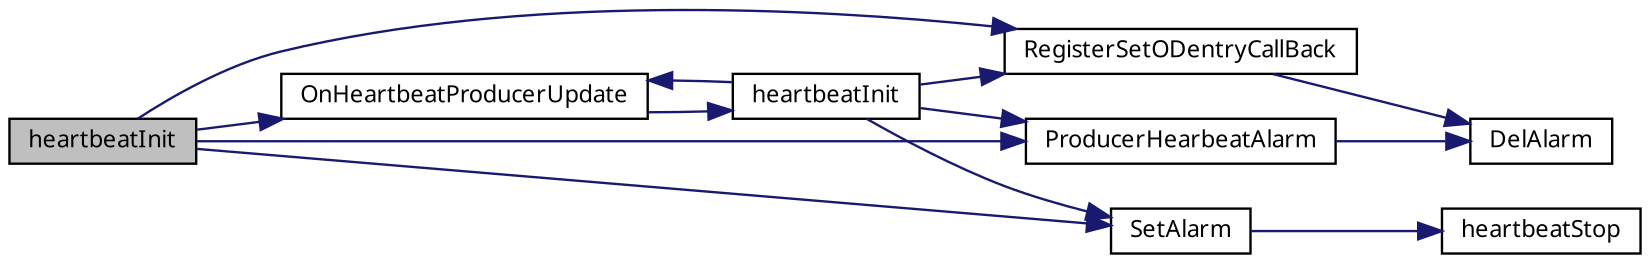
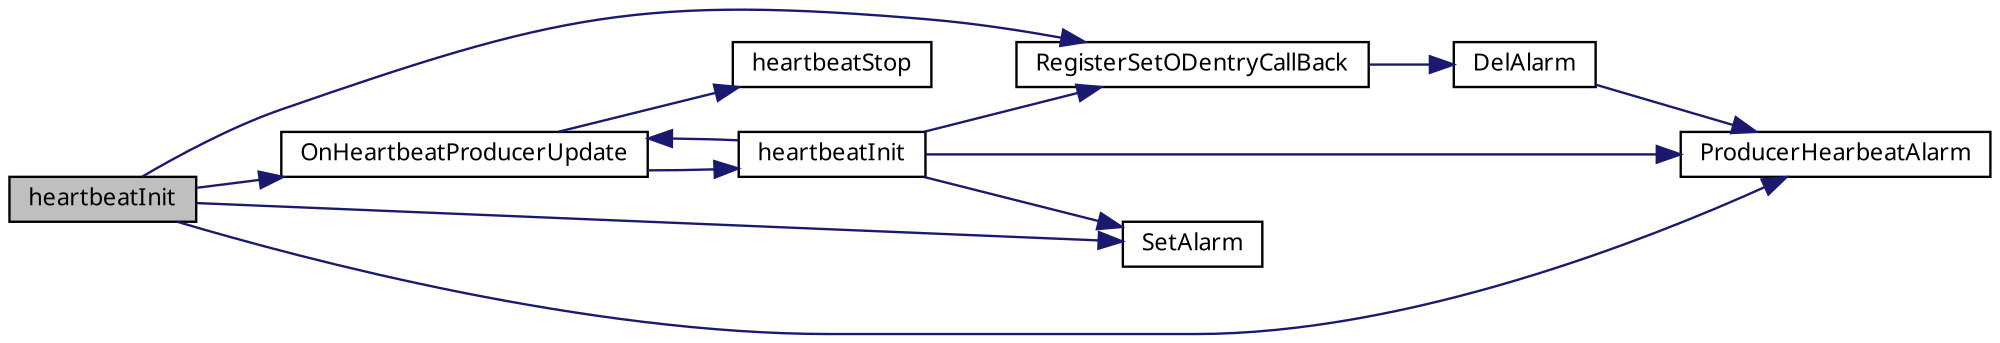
edge "ProducerHearbeatAlarm" -> "DelAlarm": reversed
edge "SetAlarm" -> "heartbeatStop": now "OnHeartbeatProducerUpdate" -> "heartbeatStop"
